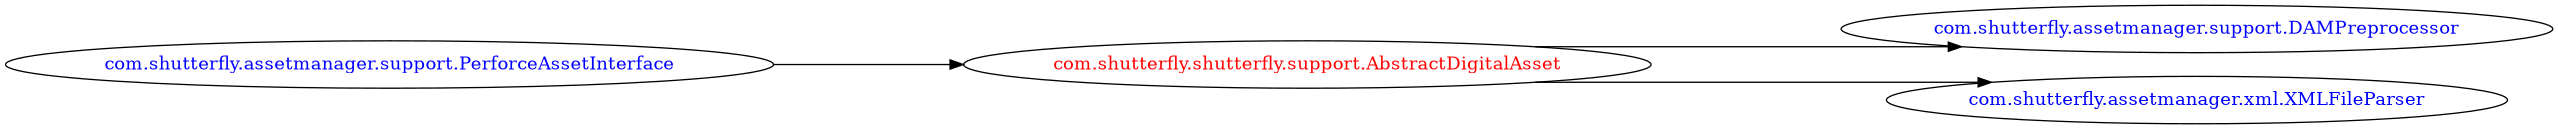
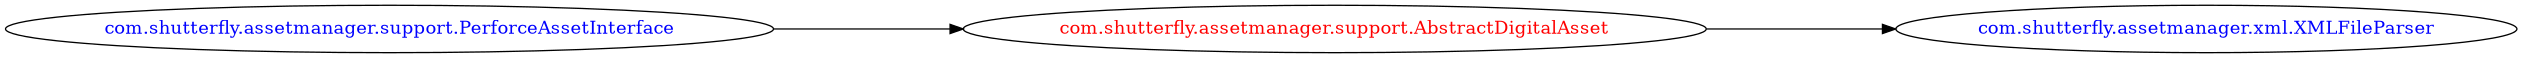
node "com.shutterfly.assetmanager.support.DAMPreprocessor": removed
node "com.shutterfly.shutterfly.support.AbstractDigitalAsset": label "com.shutterfly.shutterfly.support.AbstractDigitalAsset" -> "com.shutterfly.assetmanager.support.AbstractDigitalAsset"
